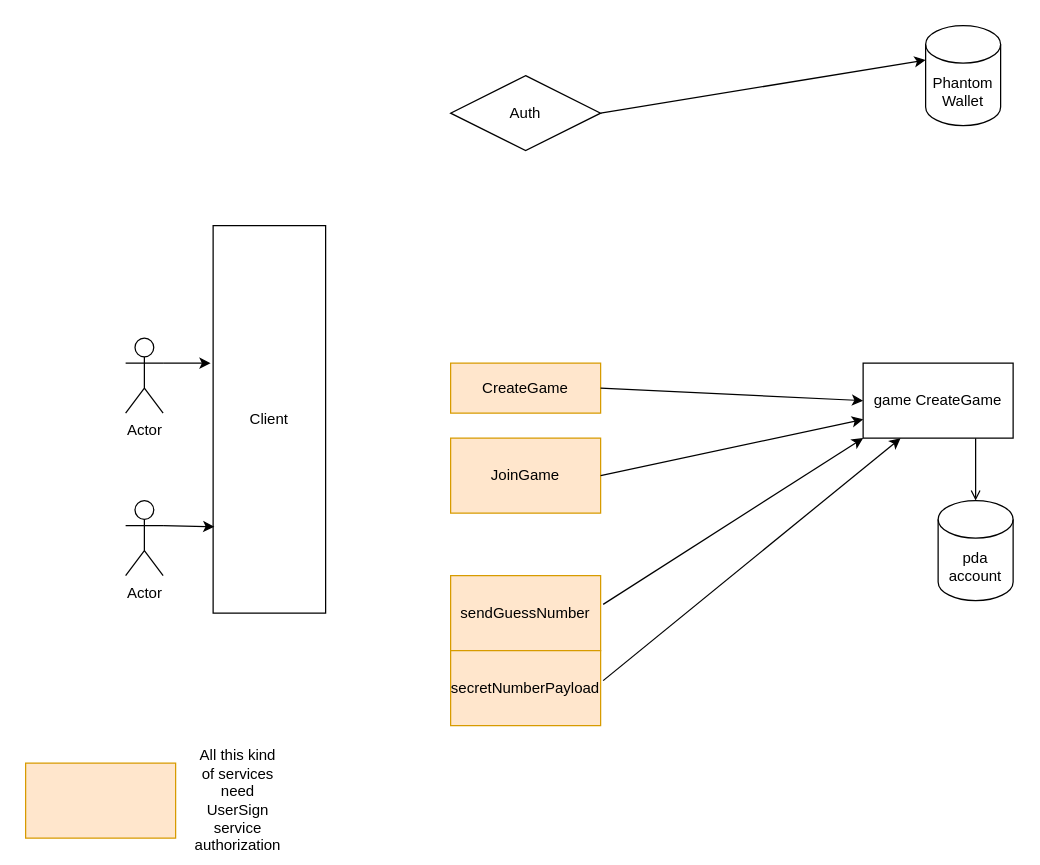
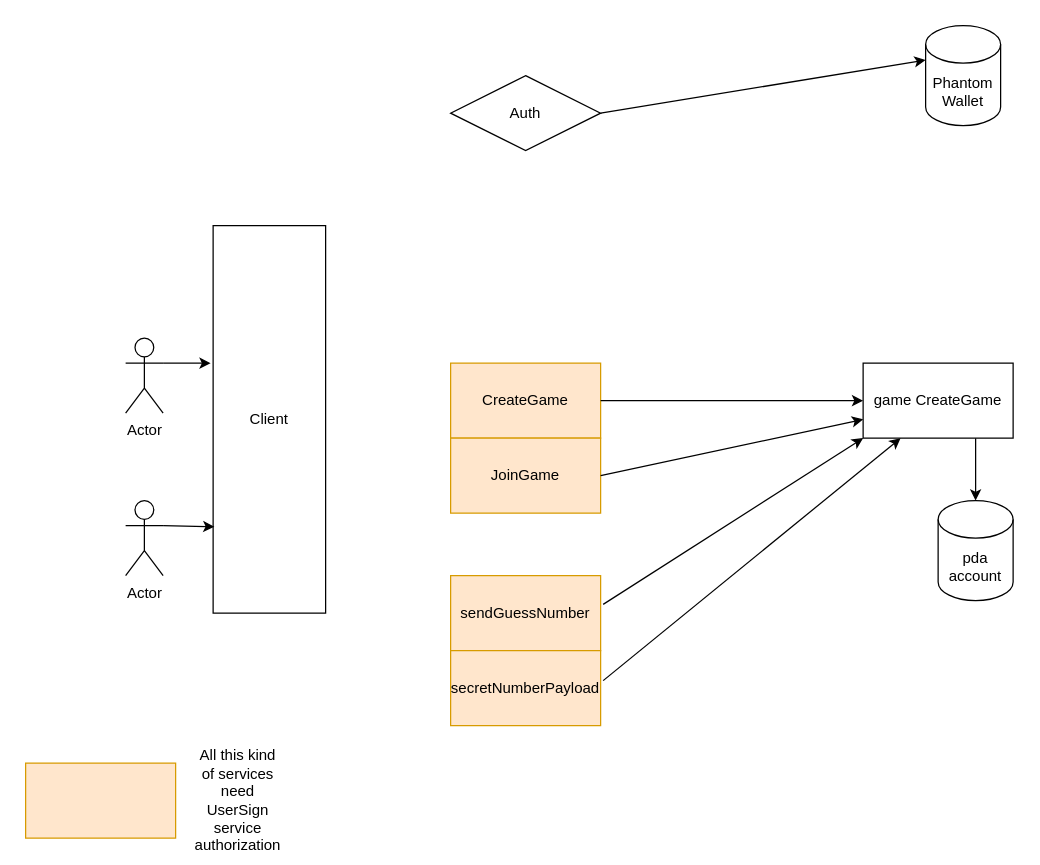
node "CreateGame": size 150x50 -> 150x75
edge "game CreateGame" -> "pda account": arrowhead open -> classic
